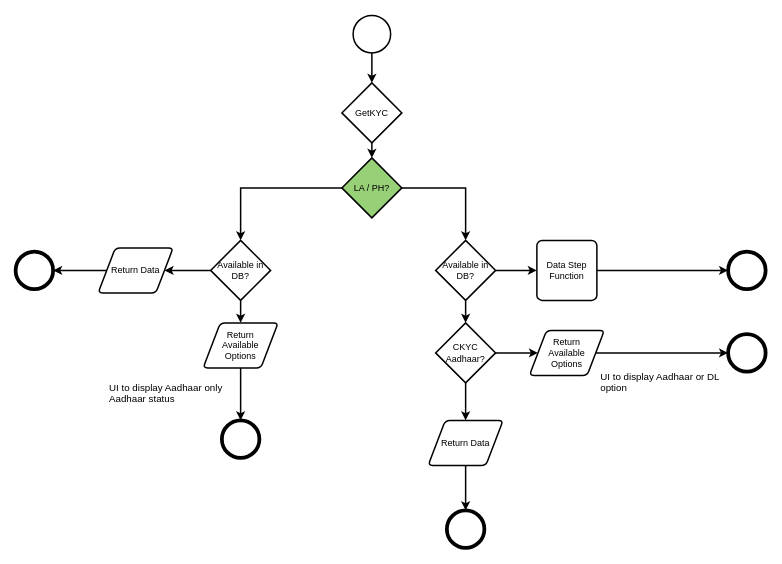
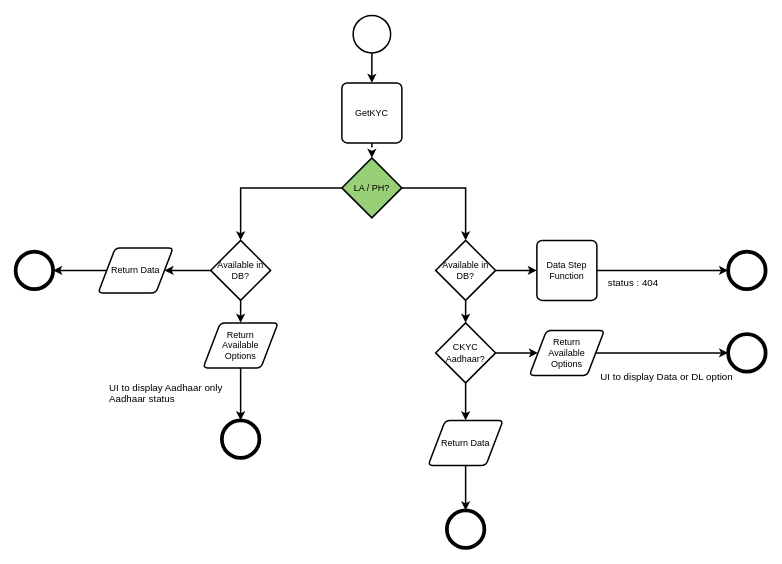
node "GetKYC": shape diamond -> rounded rectangle
edge "GetKYC" -> "LA / PH?": style solid -> dashed
node "status : 404": added
node "UI to display Aadhaar or DL option": label "UI to display Aadhaar or DL option" -> "UI to display Data or DL option"
